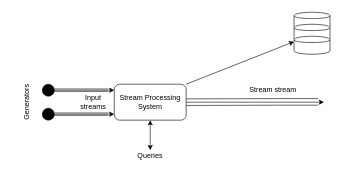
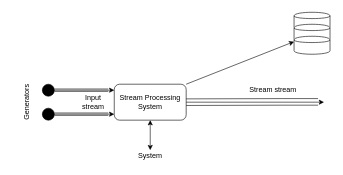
node "Input streams": label "Input streams" -> "Input stream"
node "Queries": label "Queries" -> "System"
